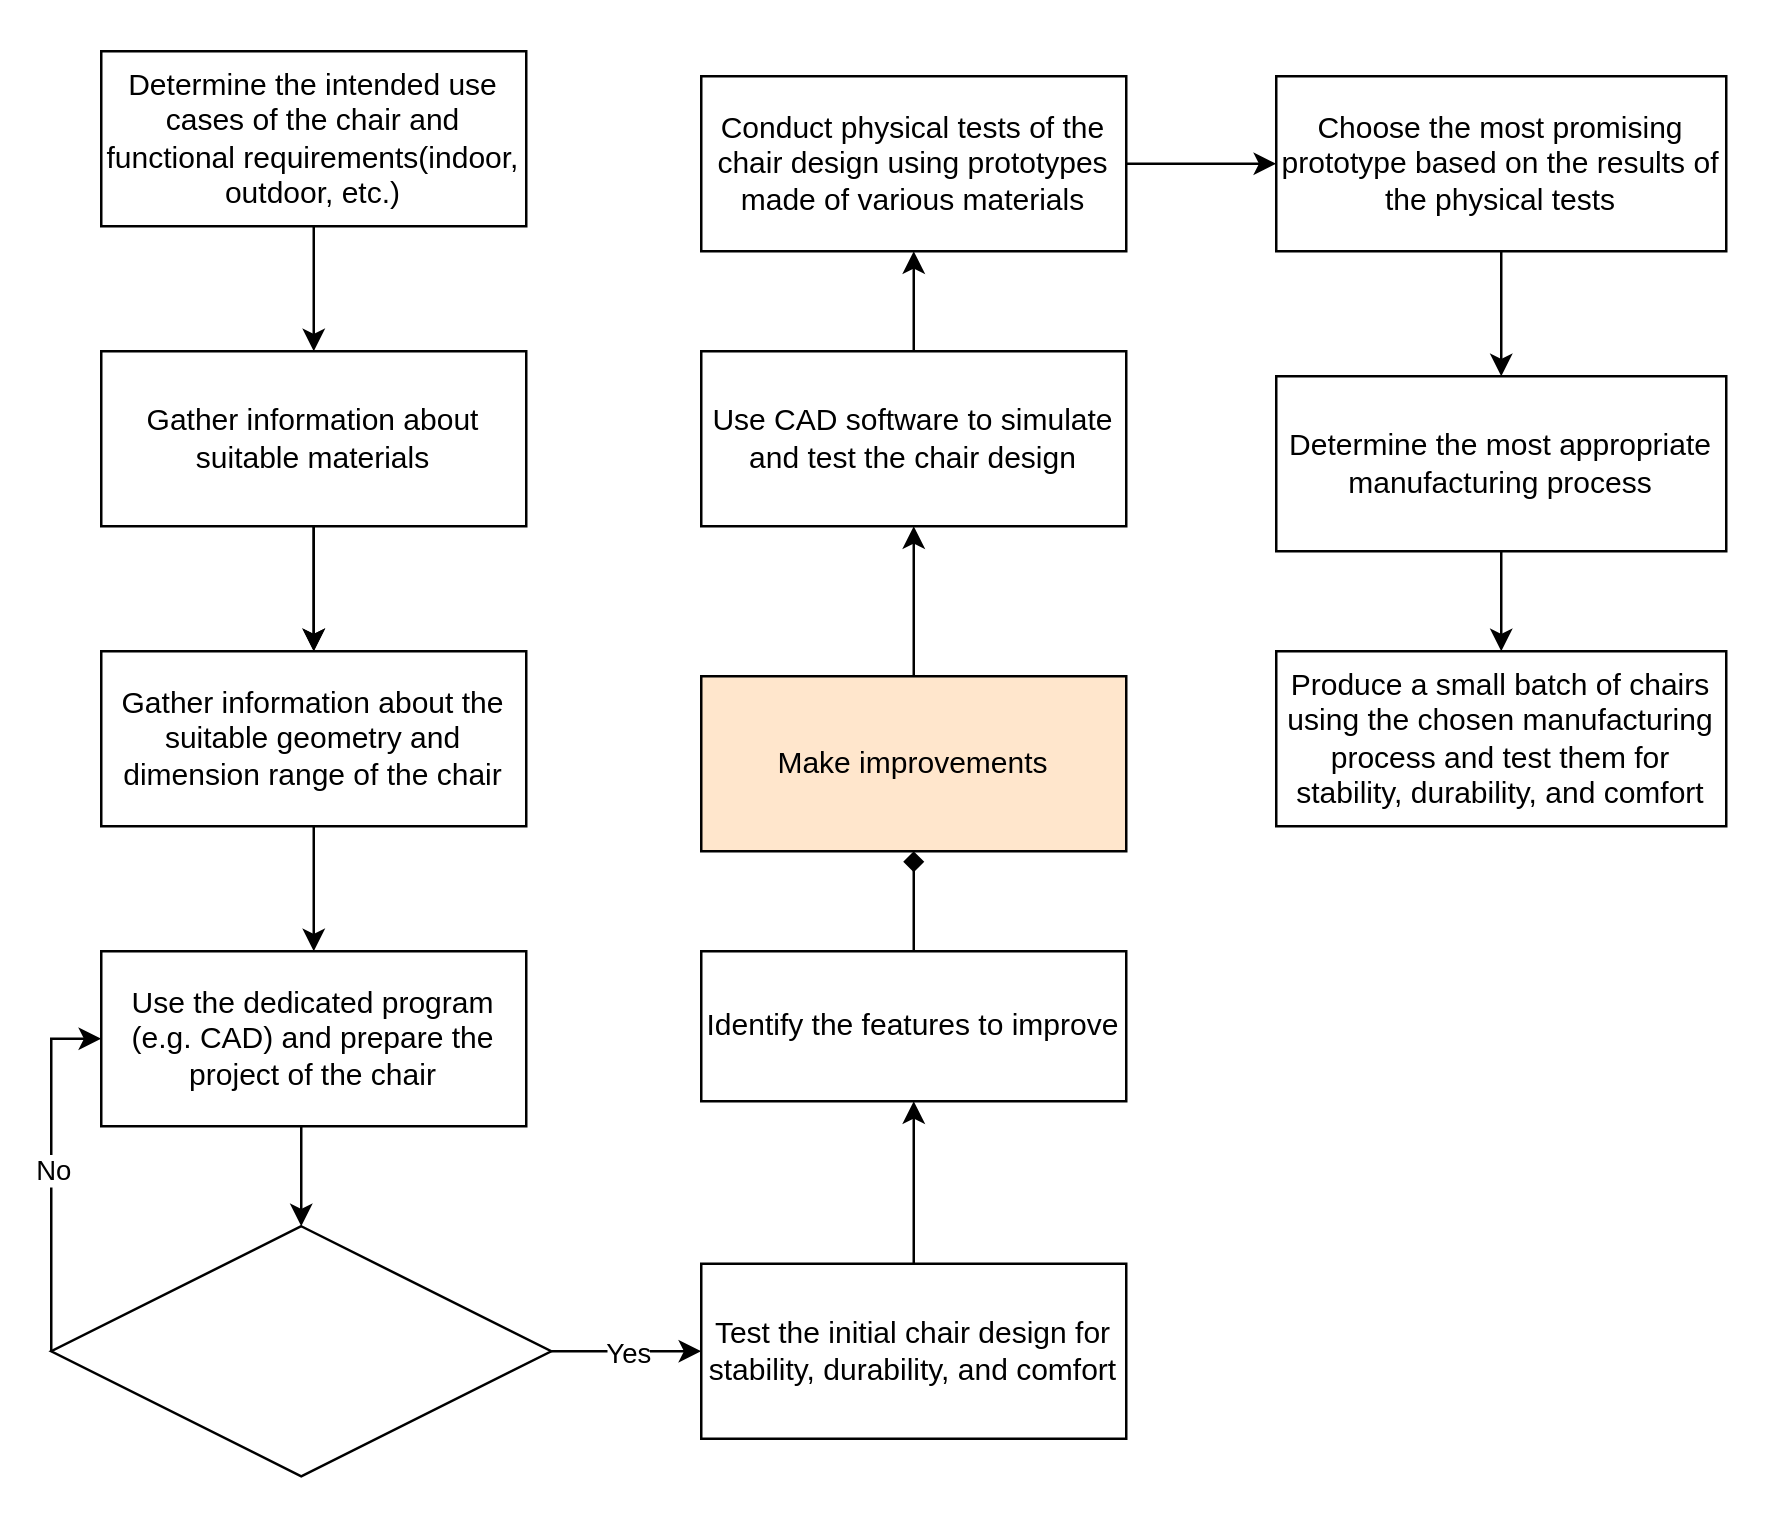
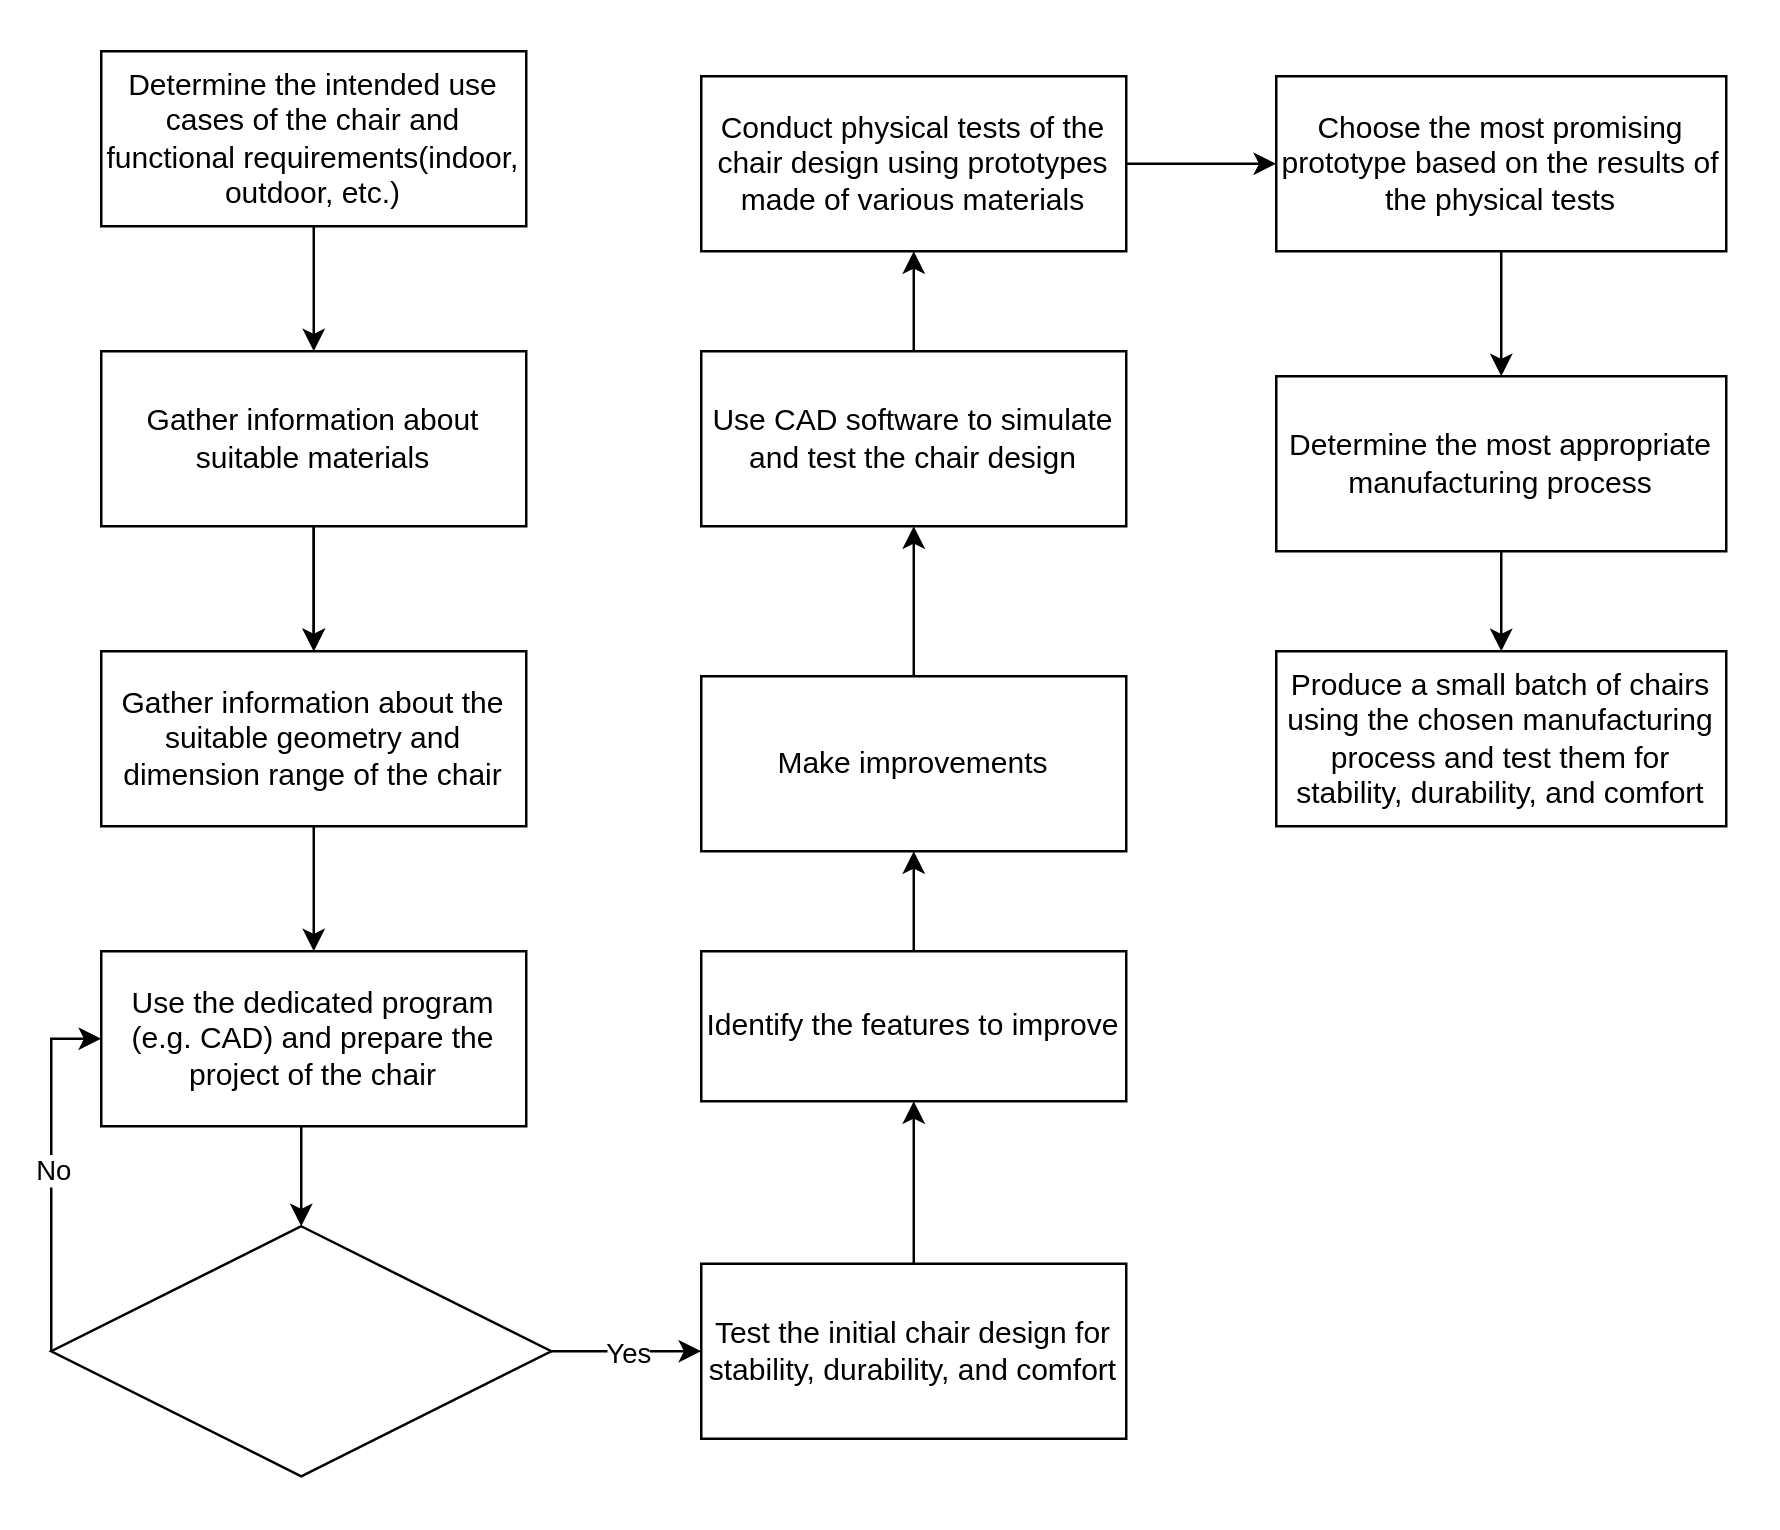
node "Make improvements": fillcolor #ffe6cc -> #ffffff
edge "Identify the features to improve" -> "Make improvements": arrowhead diamond -> classic
